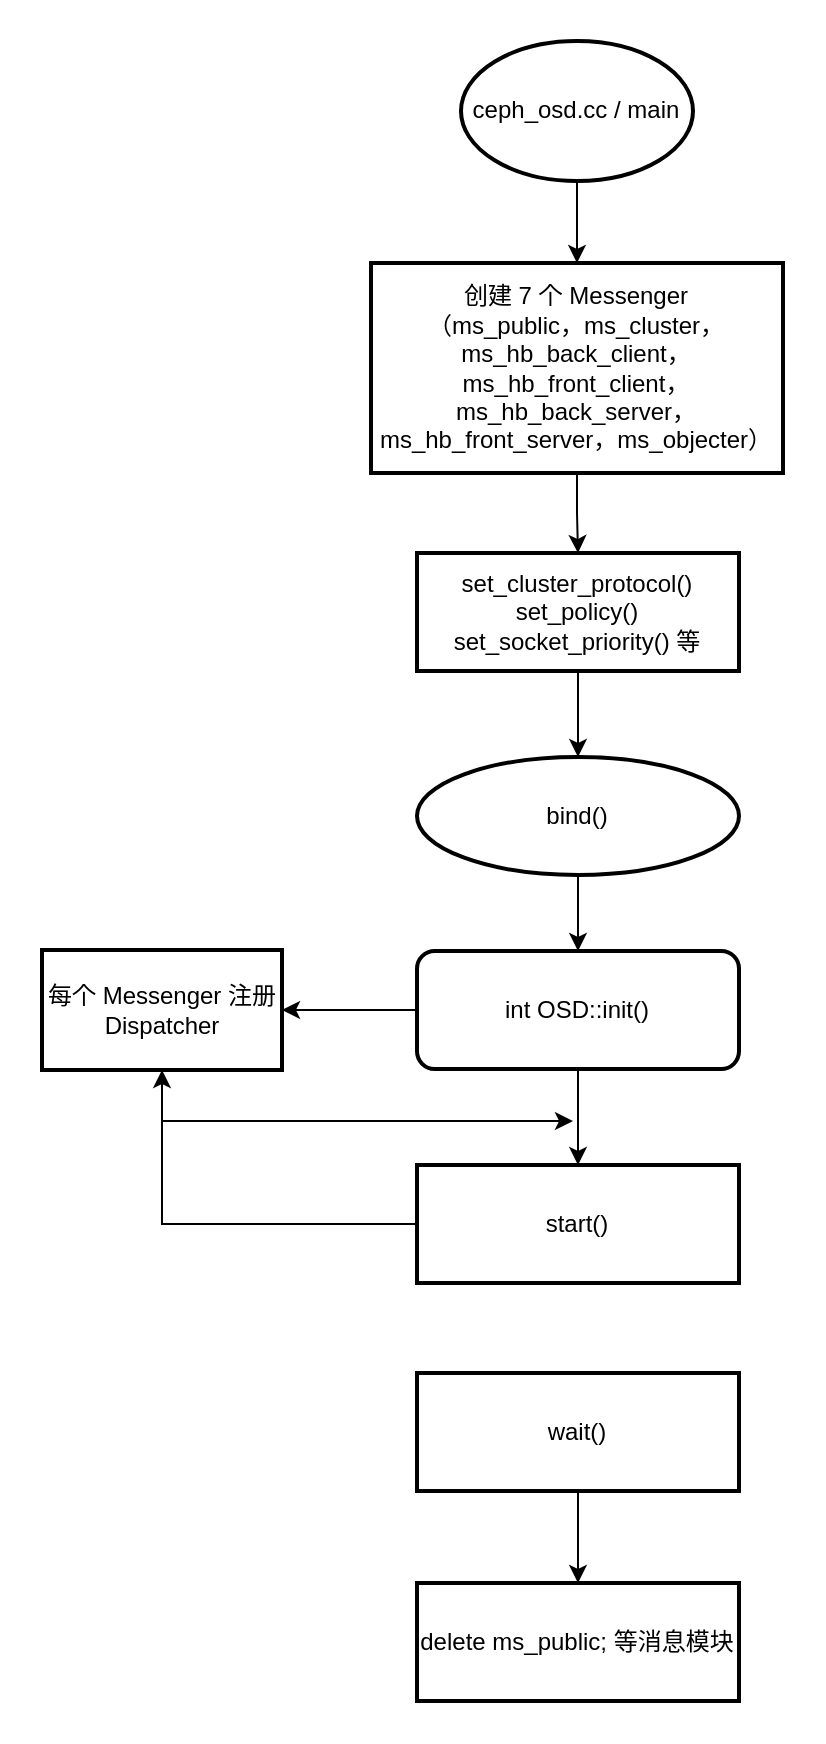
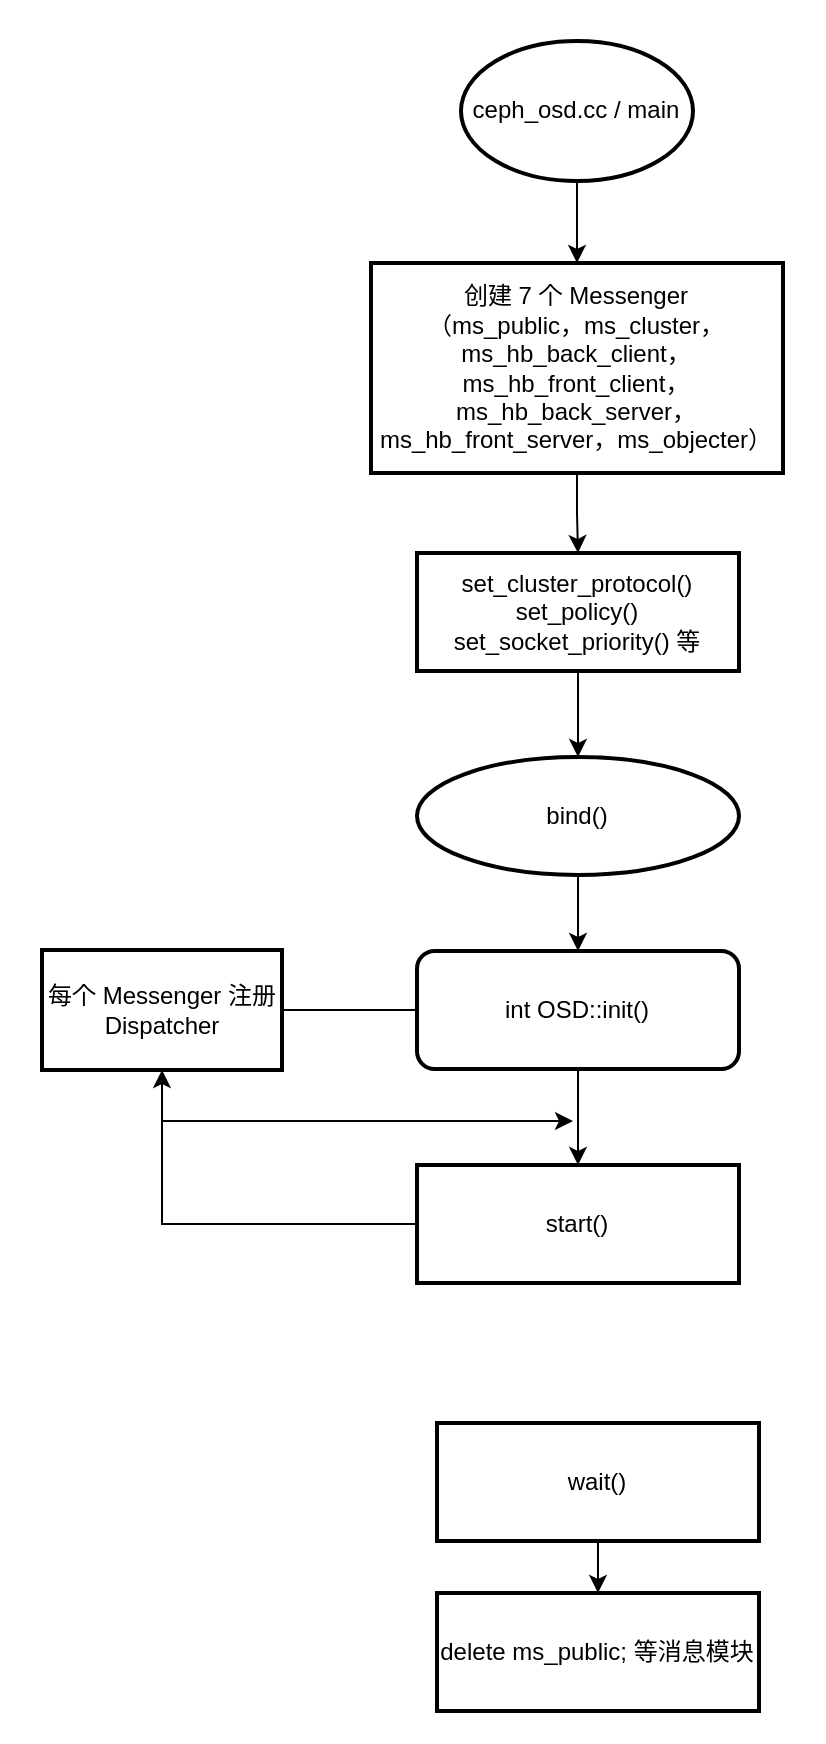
edge "int OSD::init()" -> "每个 Messenger 注册 Dispatcher": arrowhead classic -> none
node "wait()": moved (578, 1432) -> (598, 1482)
node "delete ms_public; 等消息模块": moved (578, 1642) -> (598, 1652)
